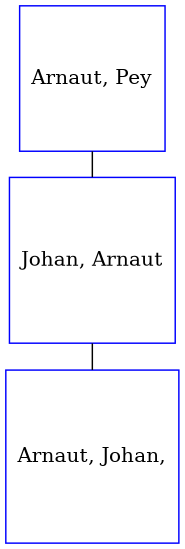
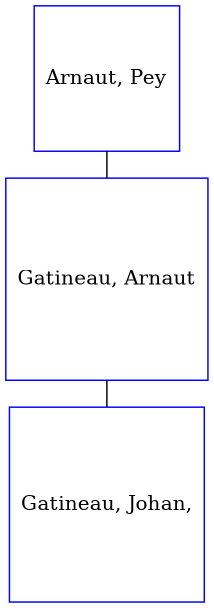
node "Johan, Arnaut": label "Johan, Arnaut" -> "Gatineau, Arnaut"
node "Arnaut, Johan,": label "Arnaut, Johan," -> "Gatineau, Johan,"
